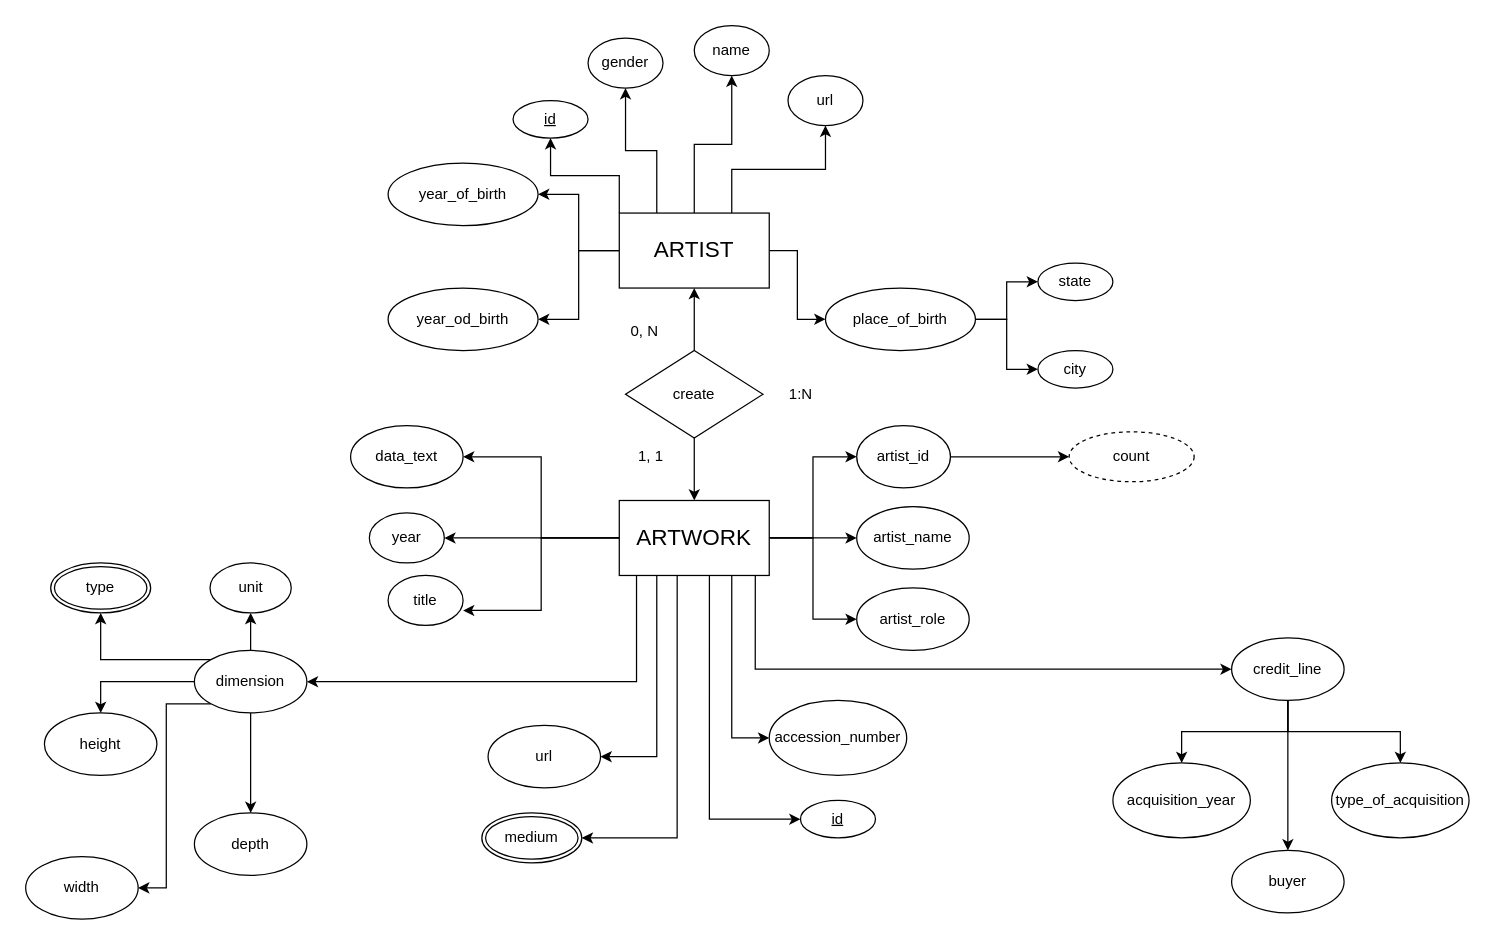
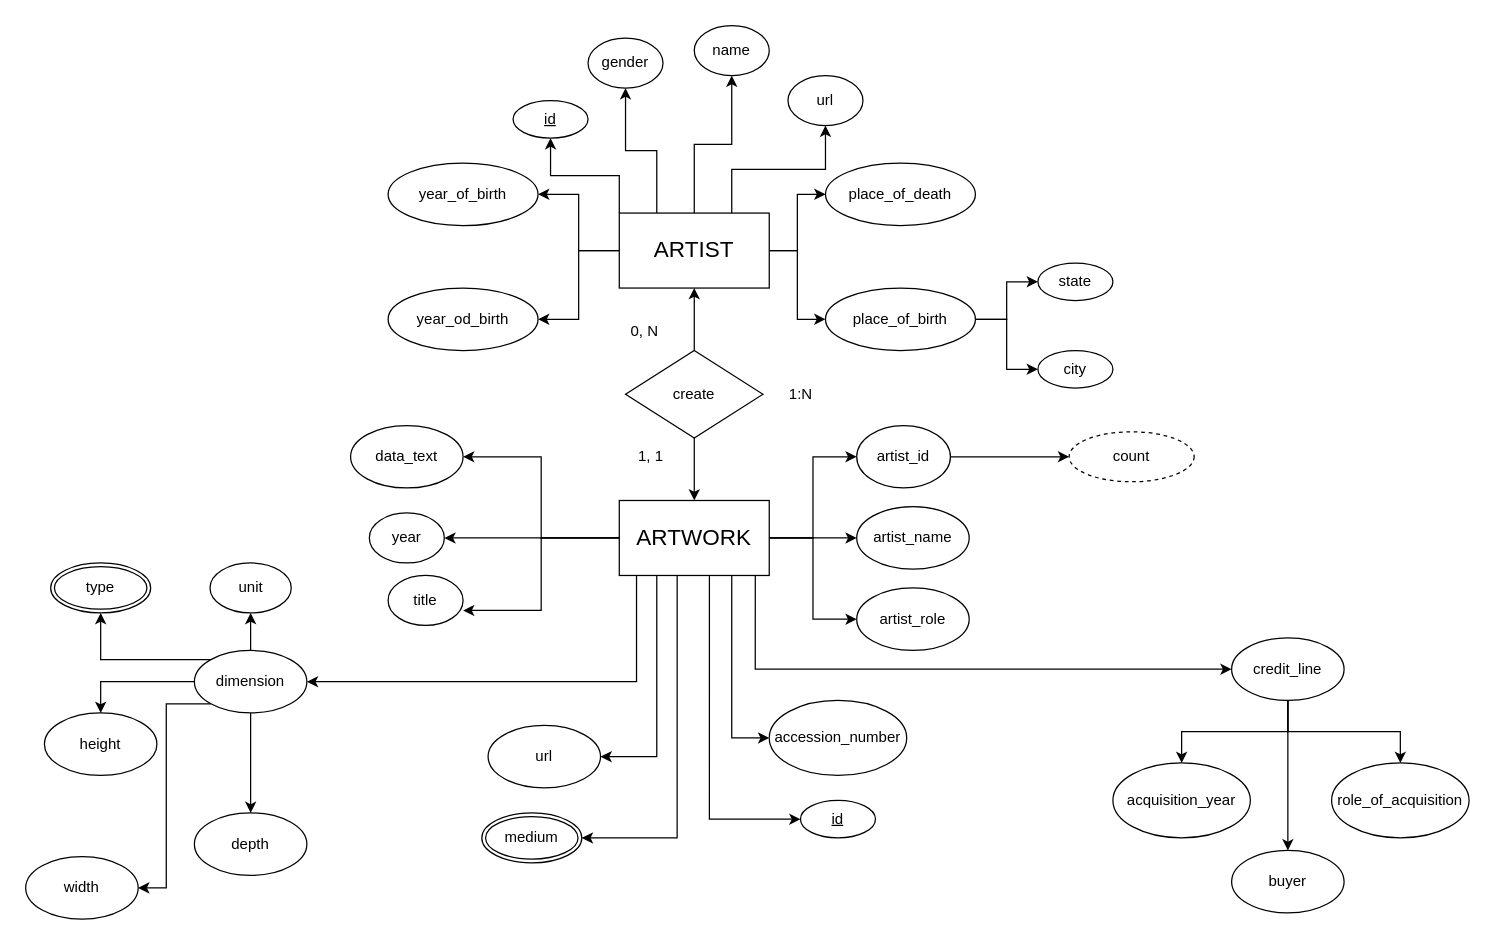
node "place_of_death": added
edge "ARTIST" -> "place_of_death": added
node "type_of_acquisition": label "type_of_acquisition" -> "role_of_acquisition"
